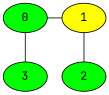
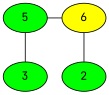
node "0": label "0" -> "5"
node "1": label "1" -> "6"
